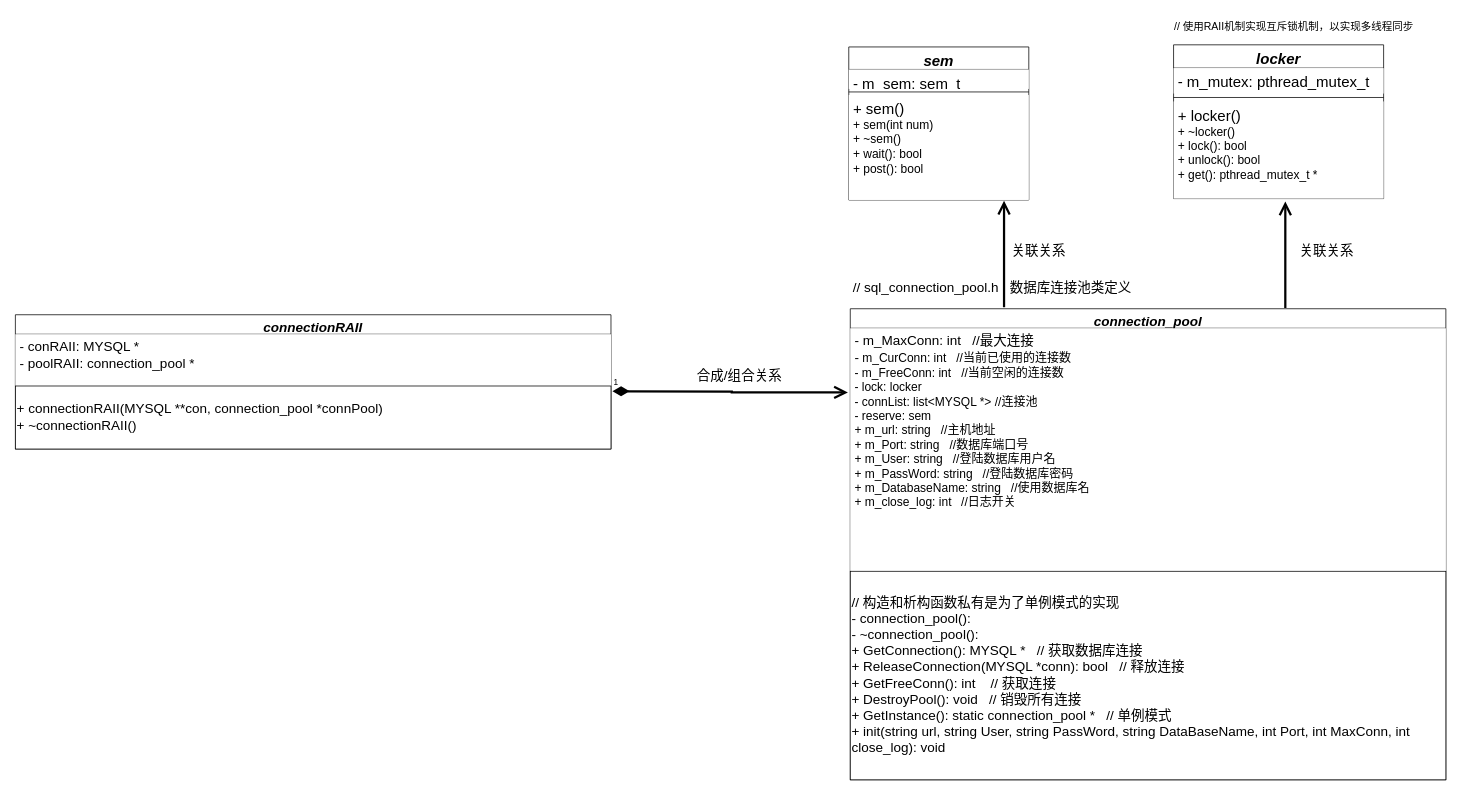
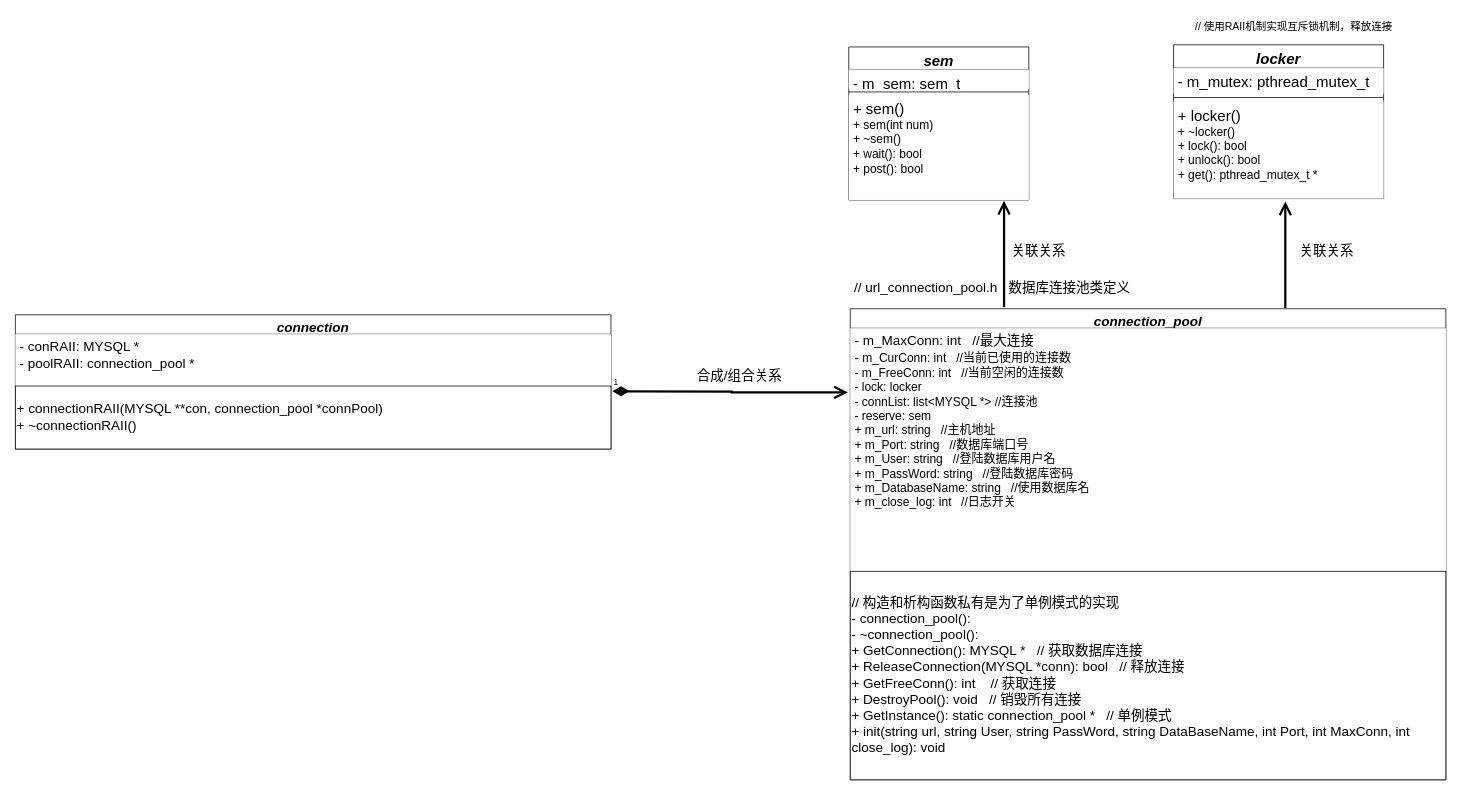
node "// 使用RAII机制实现互斥锁机制，以实现多线程同步": label "// 使用RAII机制实现互斥锁机制，以实现多线程同步" -> "// 使用RAII机制实现互斥锁机制，释放连接"
node "// sql_connection_pool.h 数据库连接池类定义": label "// sql_connection_pool.h 数据库连接池类定义" -> "// url_connection_pool.h 数据库连接池类定义"
node "connectionRAII": label "connectionRAII" -> "connection"
